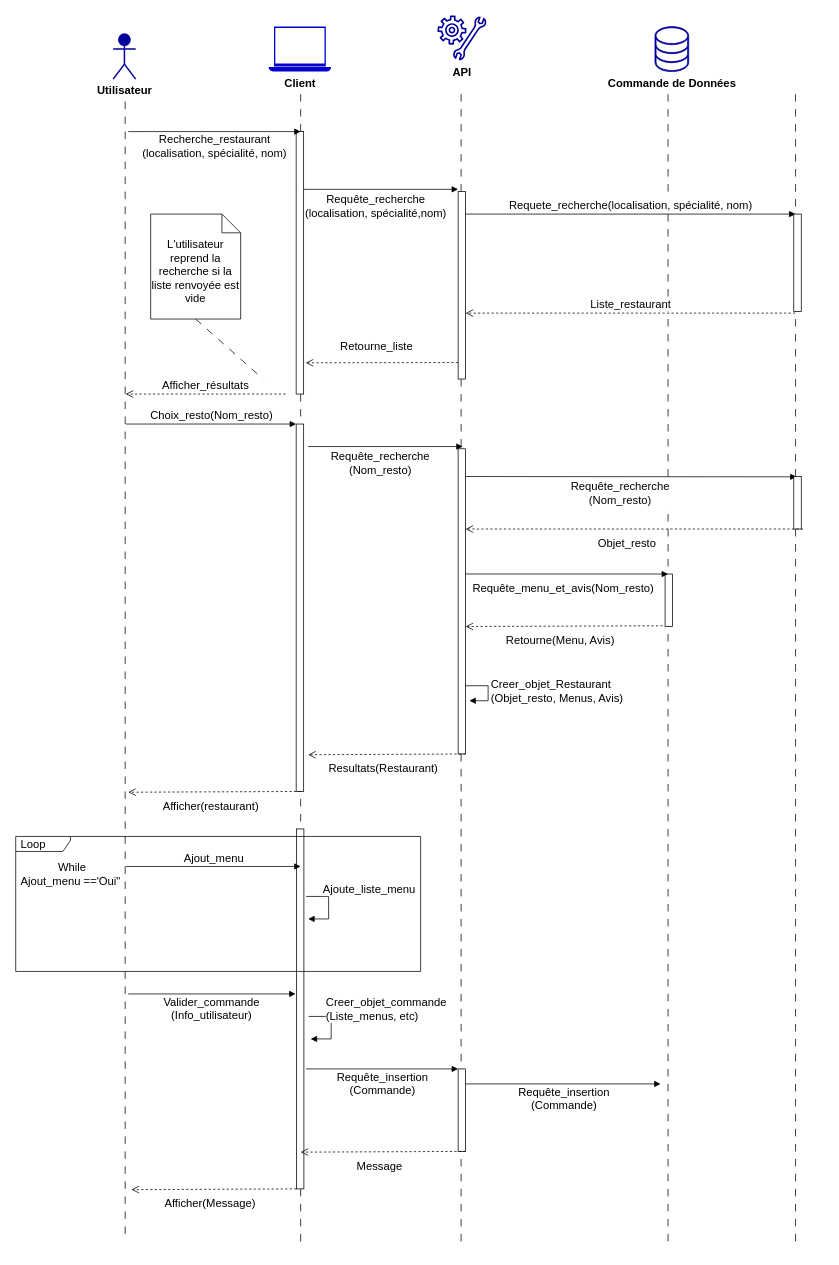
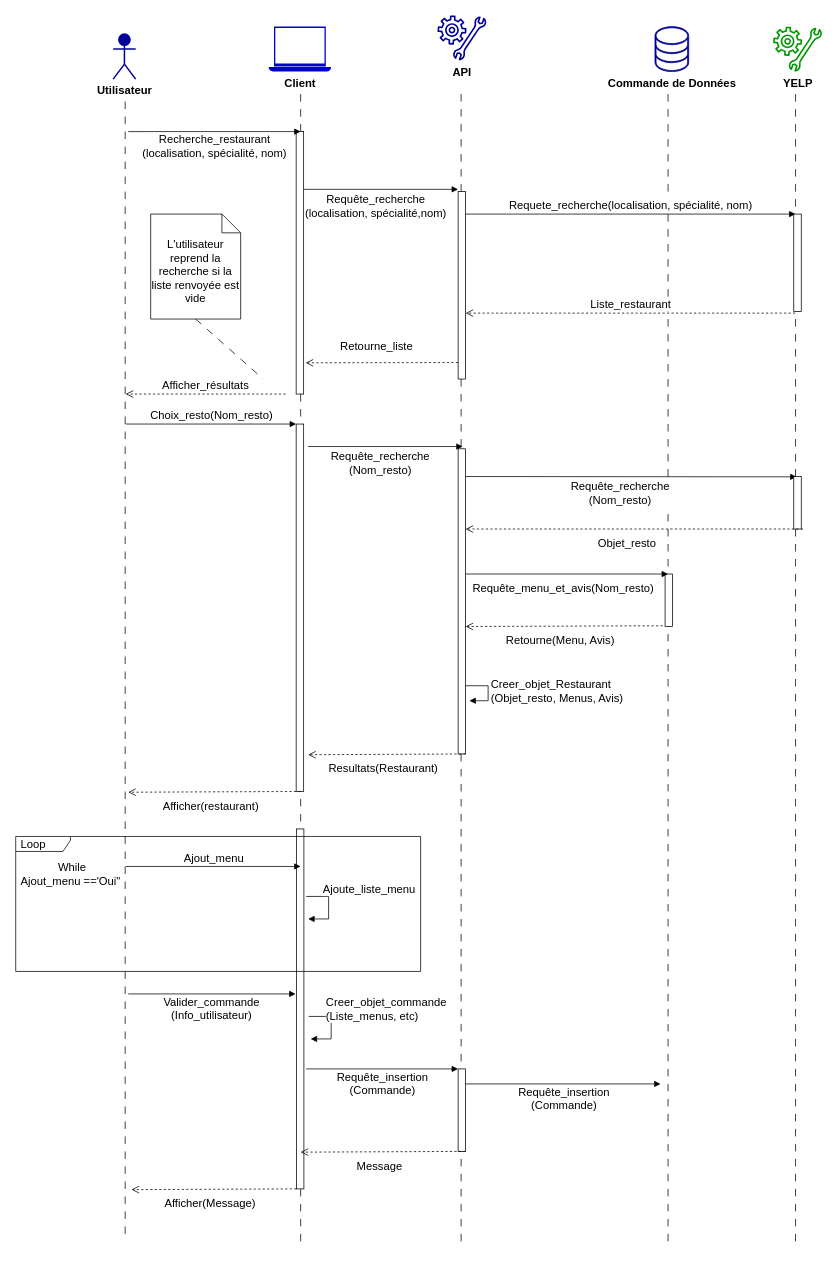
node "YELP": added
